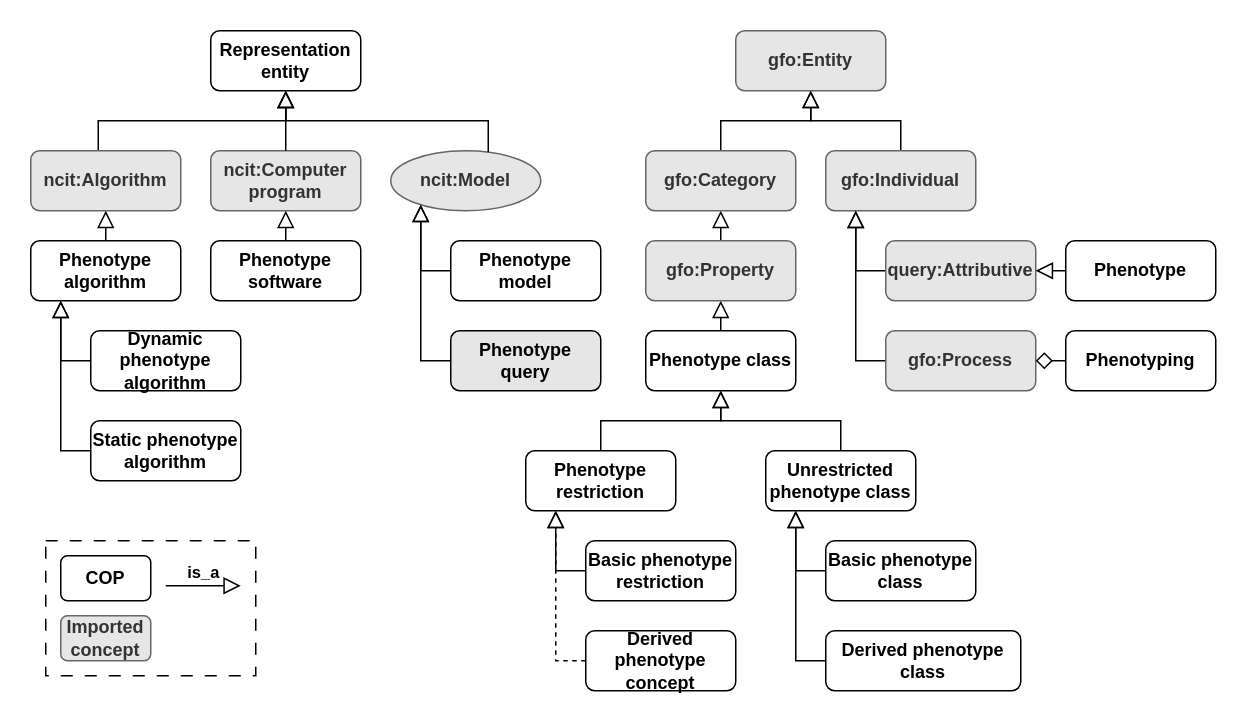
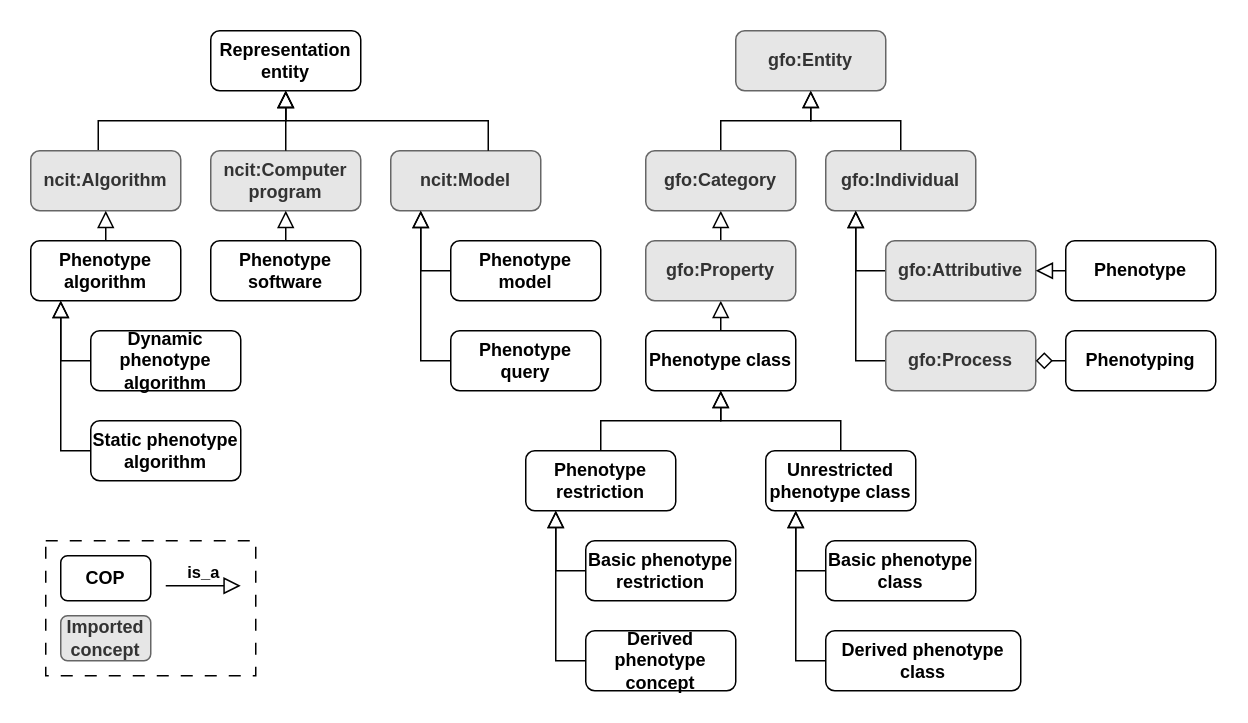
node "ncit:Model": shape ellipse -> rounded rectangle
node "query:Attributive": label "query:Attributive" -> "gfo:Attributive"
node "Phenotype query": fillcolor #e6e6e6 -> #ffffff
edge "Derived phenotype concept" -> "Phenotype restriction": style dashed -> solid
